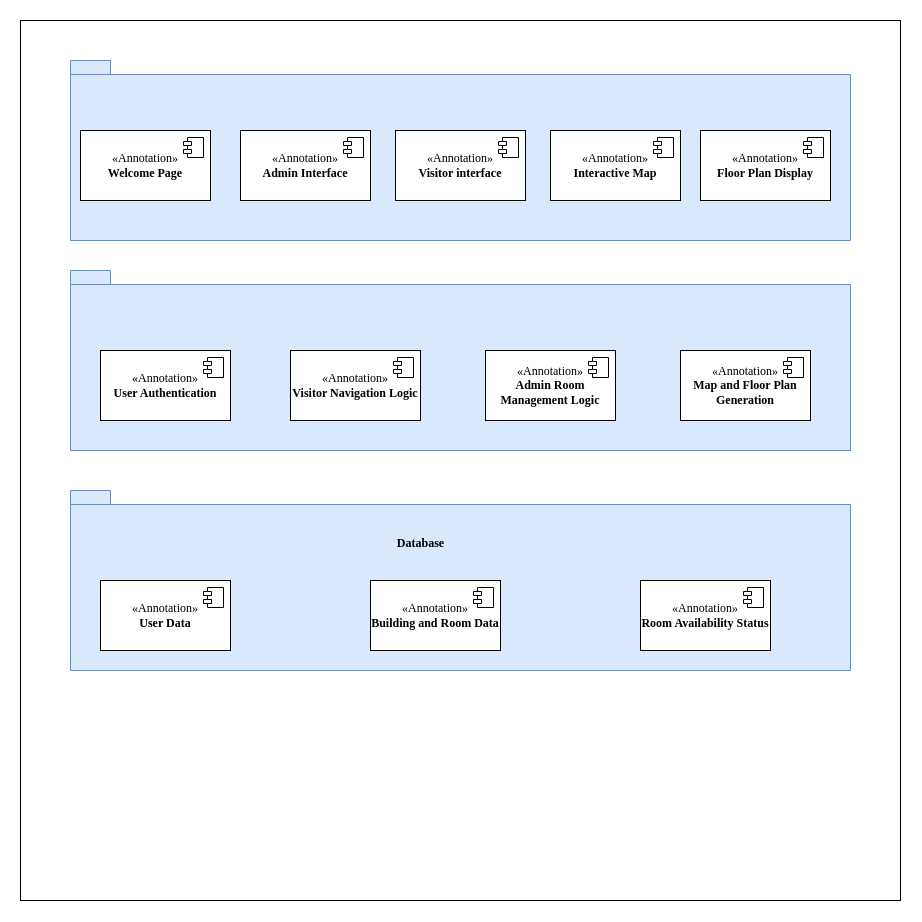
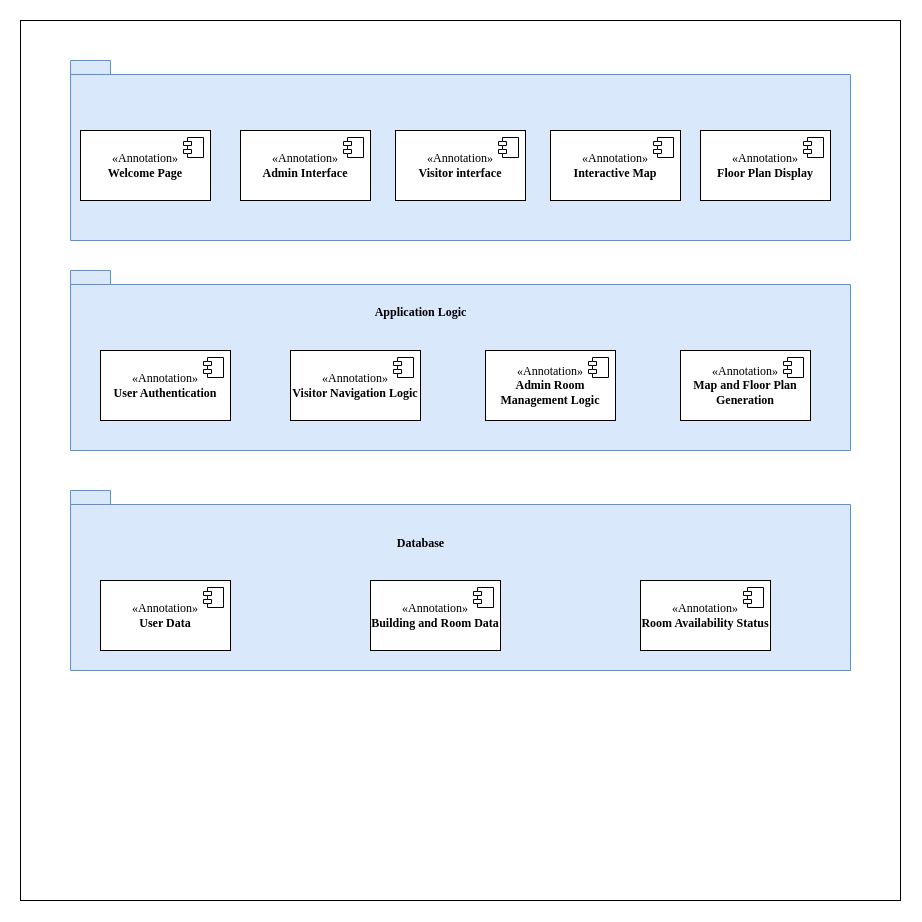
node "Application Logic": added
